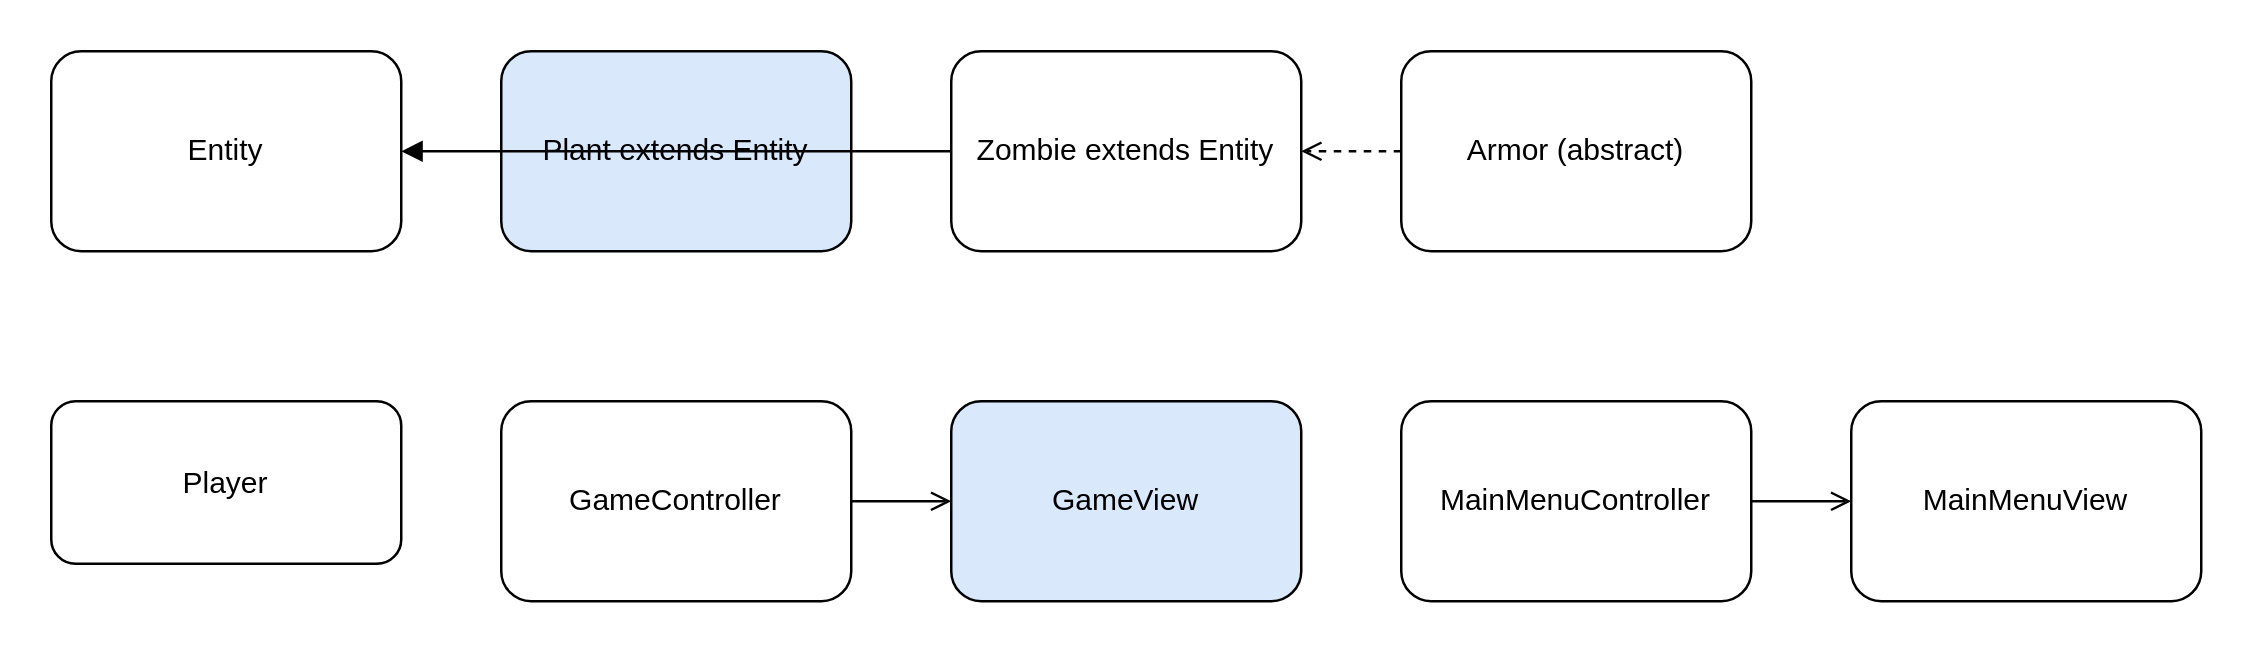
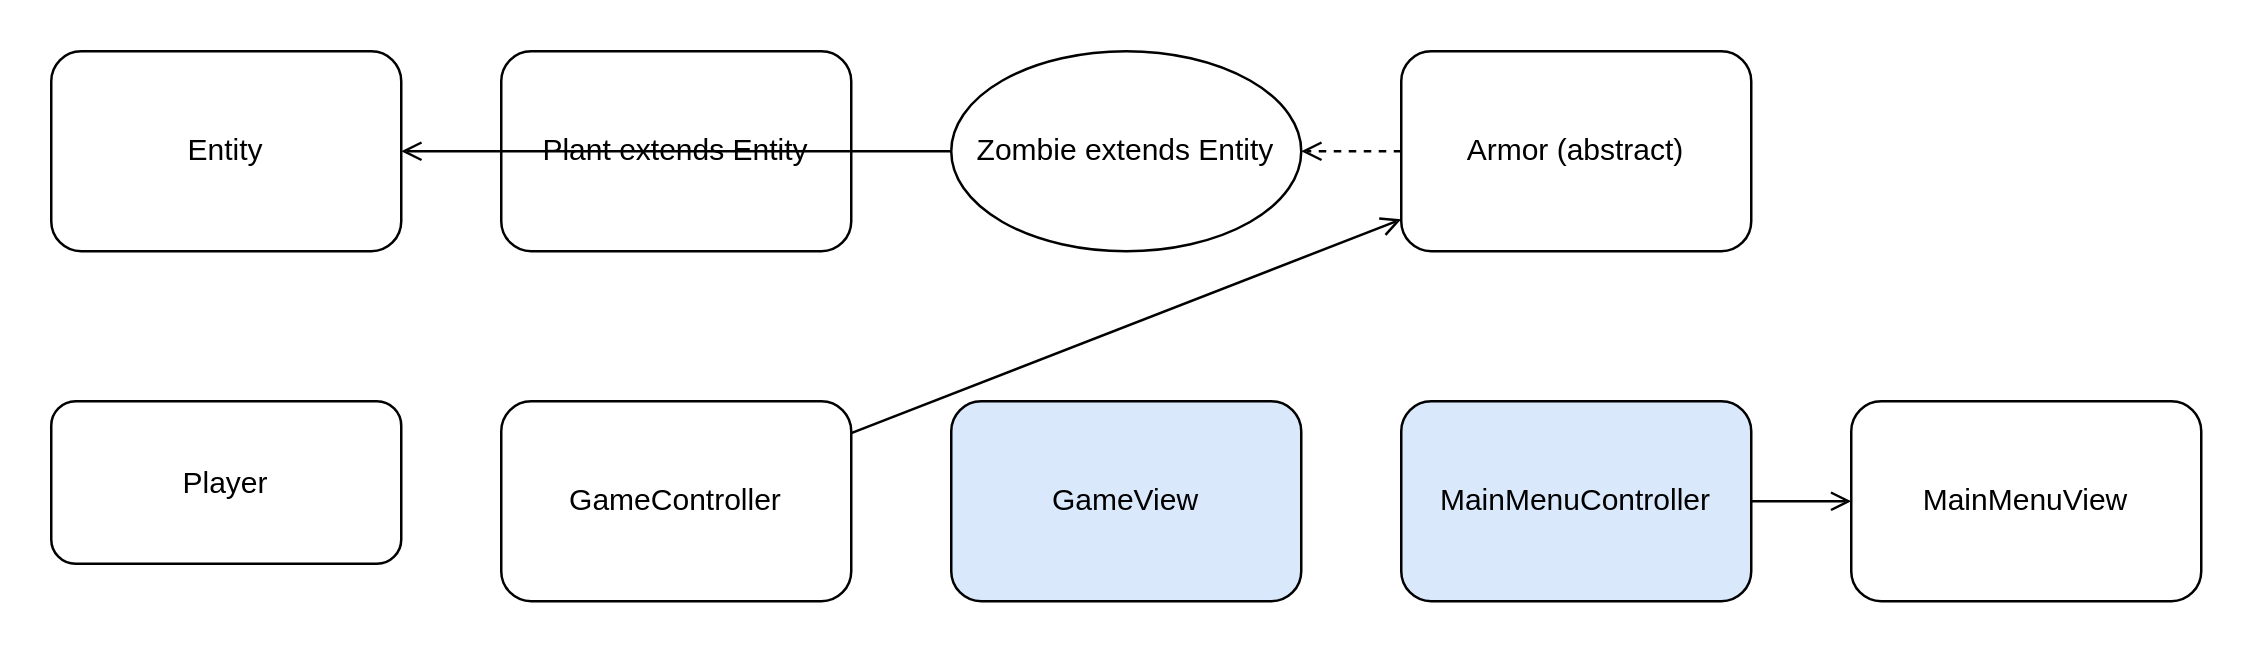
edge "Zombie extends Entity" -> "Entity": arrowhead block -> open
node "Plant extends Entity": fillcolor #dae8fc -> #ffffff
node "Zombie extends Entity": shape rounded rectangle -> ellipse
edge "GameController" -> "GameView": now "GameController" -> "Armor (abstract)"
node "MainMenuController": fillcolor #ffffff -> #dae8fc
